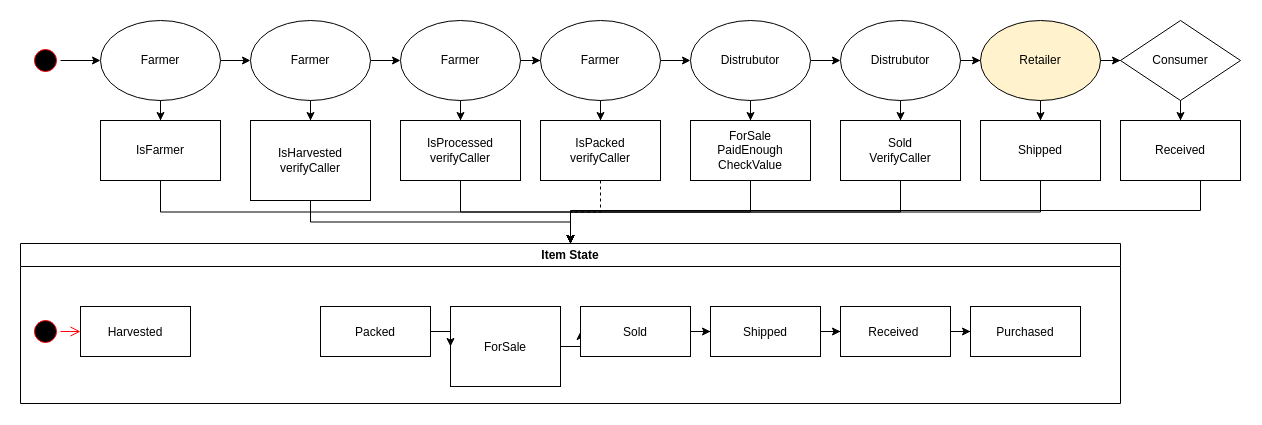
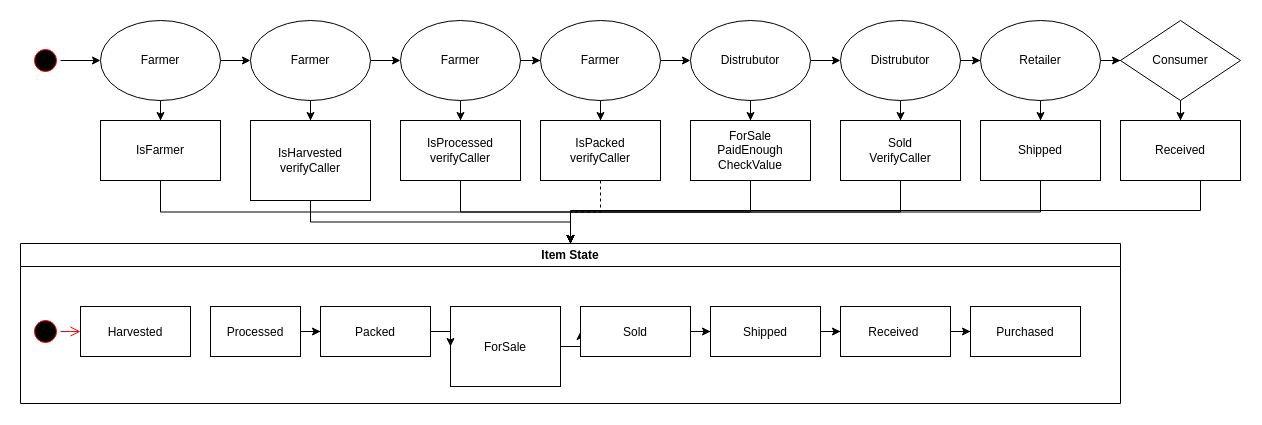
node "Retailer": fillcolor #fff2cc -> #ffffff
node "Processed": added
edge "Processed" -> "Packed": added
